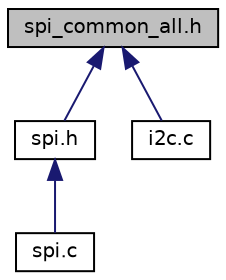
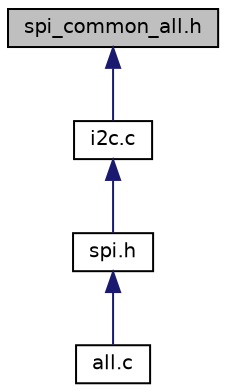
edge "spi.h" -> "spi_common_all.h": now "spi.h" -> "i2c.c"
node "spi.c": label "spi.c" -> "all.c"
